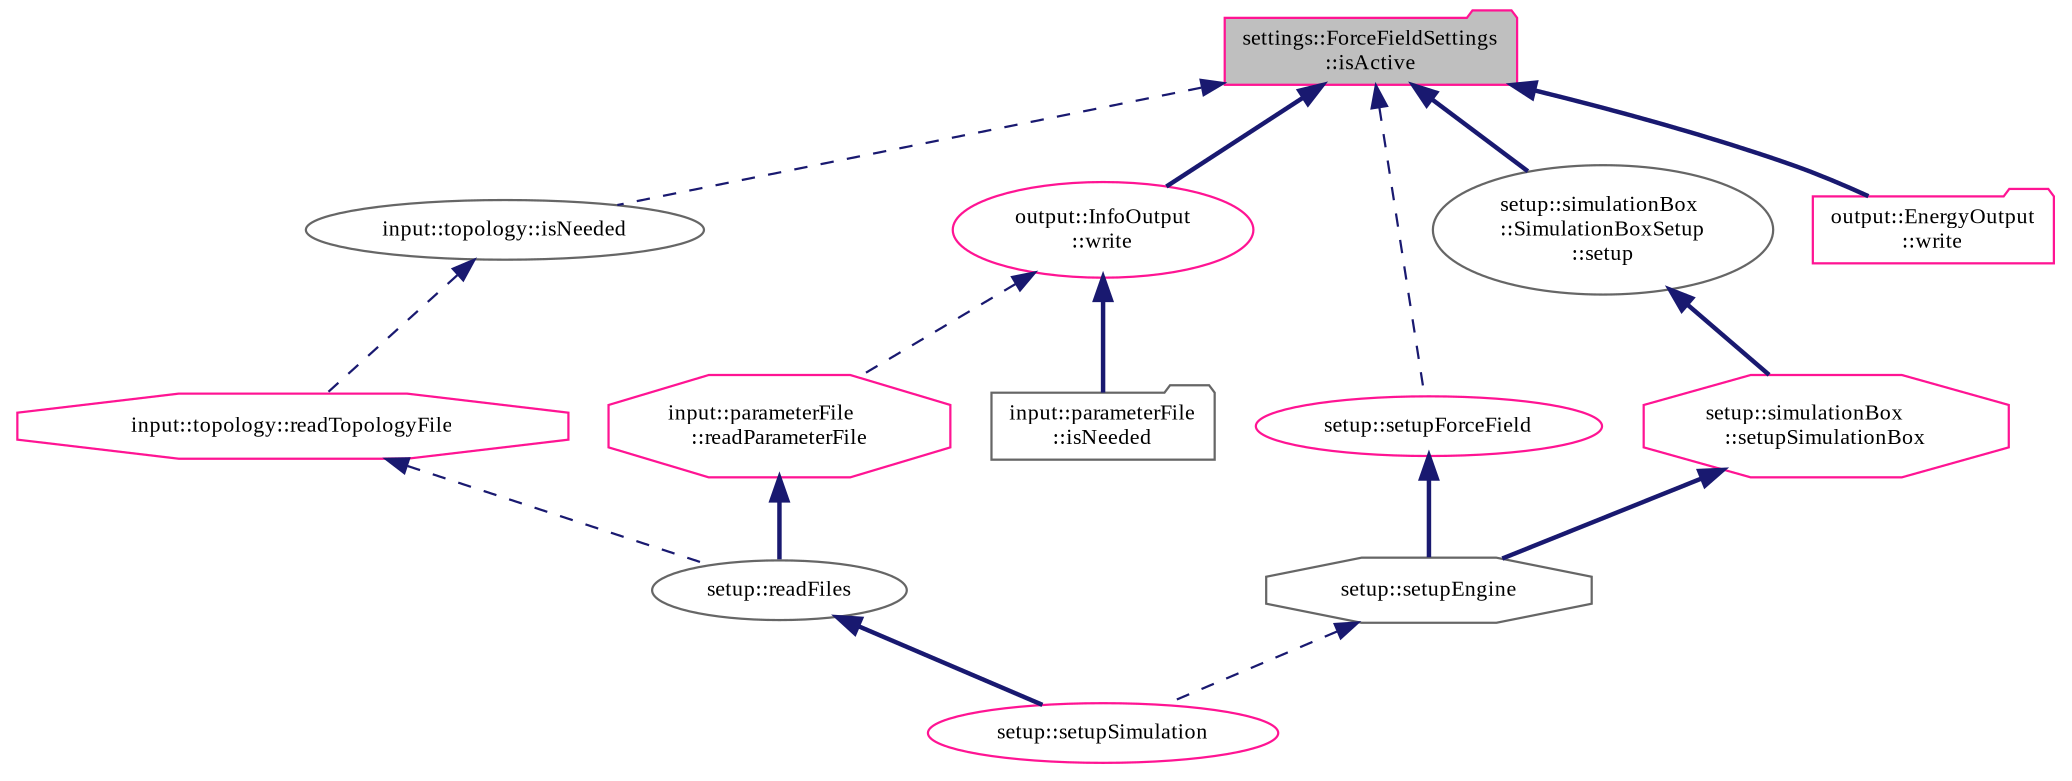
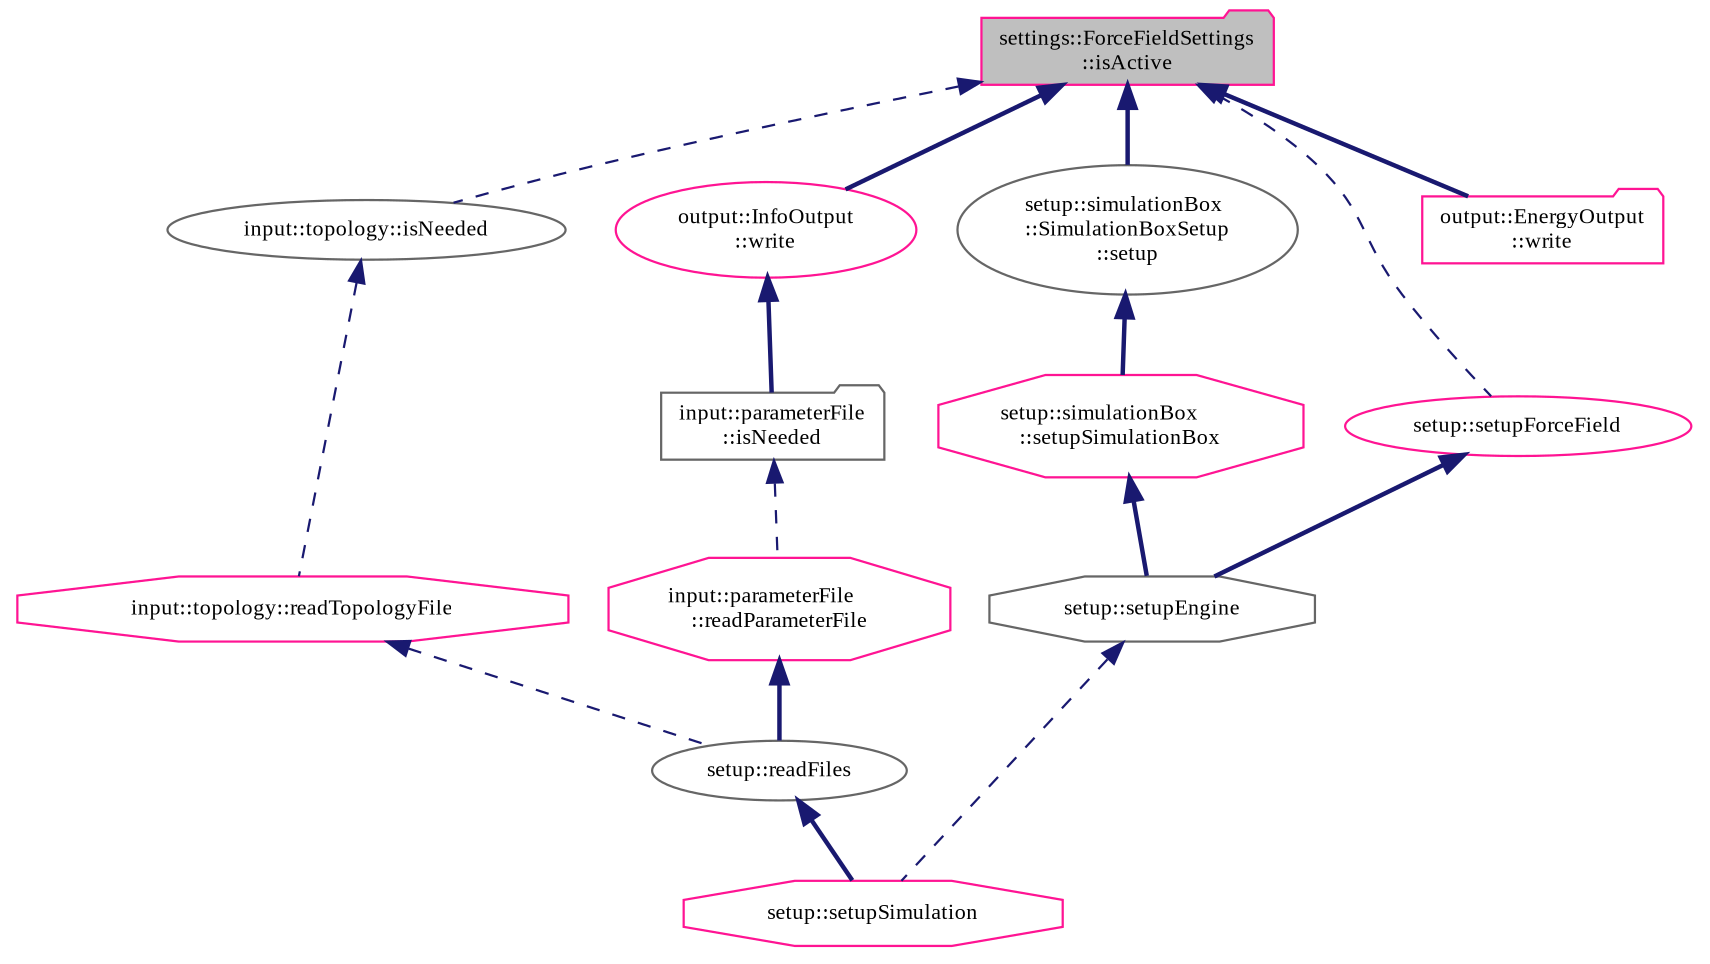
edge "input::parameterFile ::readParameterFile" -> "output::InfoOutput ::write": now "input::parameterFile ::readParameterFile" -> "input::parameterFile ::isNeeded"
node "setup::setupSimulation": shape ellipse -> octagon
